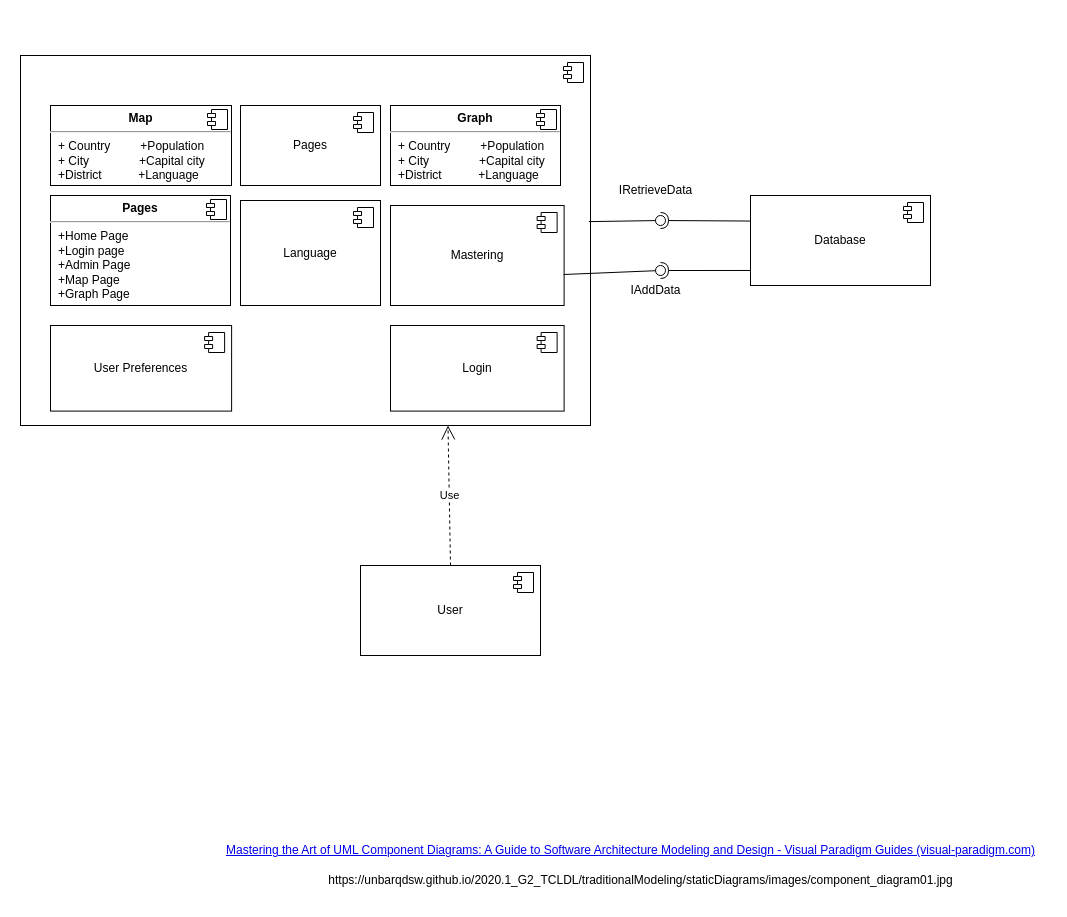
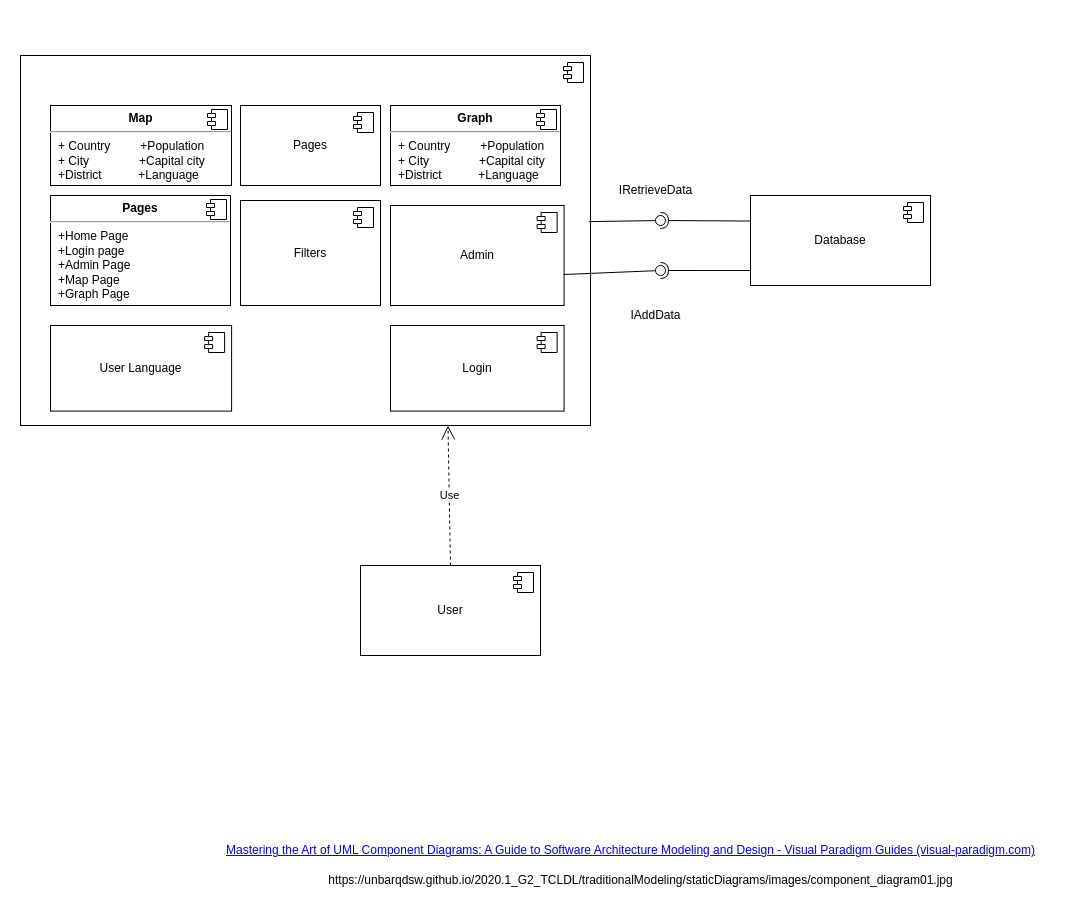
node "Language": label "Language" -> "Filters"
node "Mastering": label "Mastering" -> "Admin"
node "IAddData": moved (656, 291) -> (656, 316)
node "User Preferences": label "User Preferences" -> "User Language"
